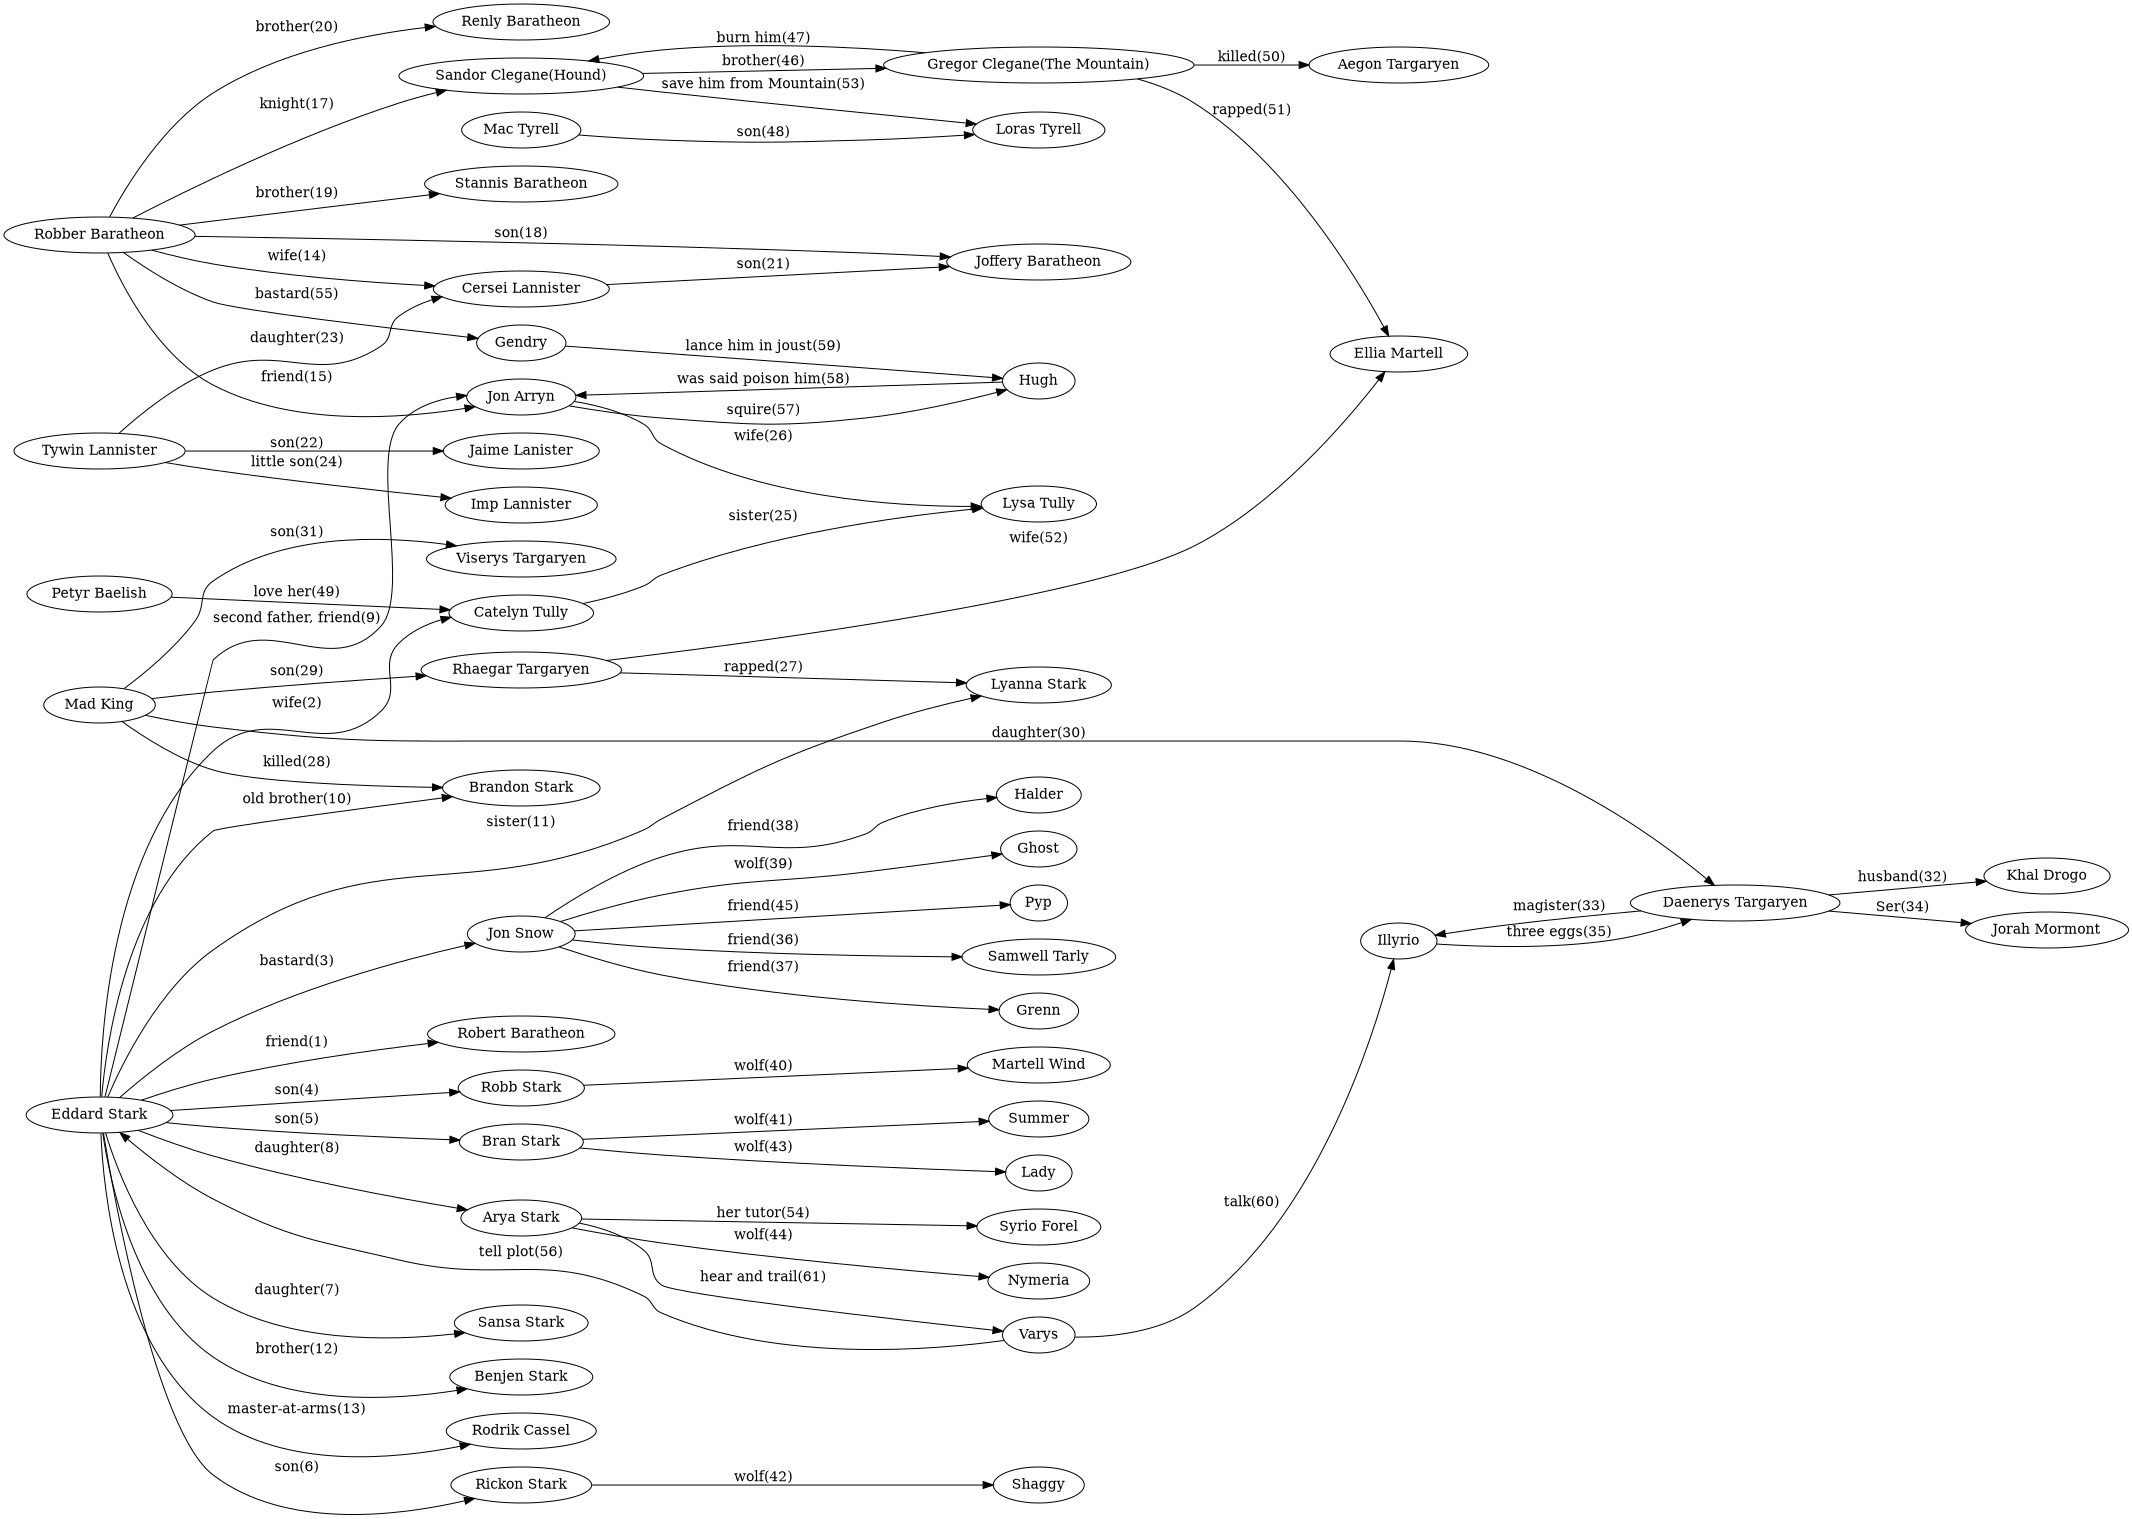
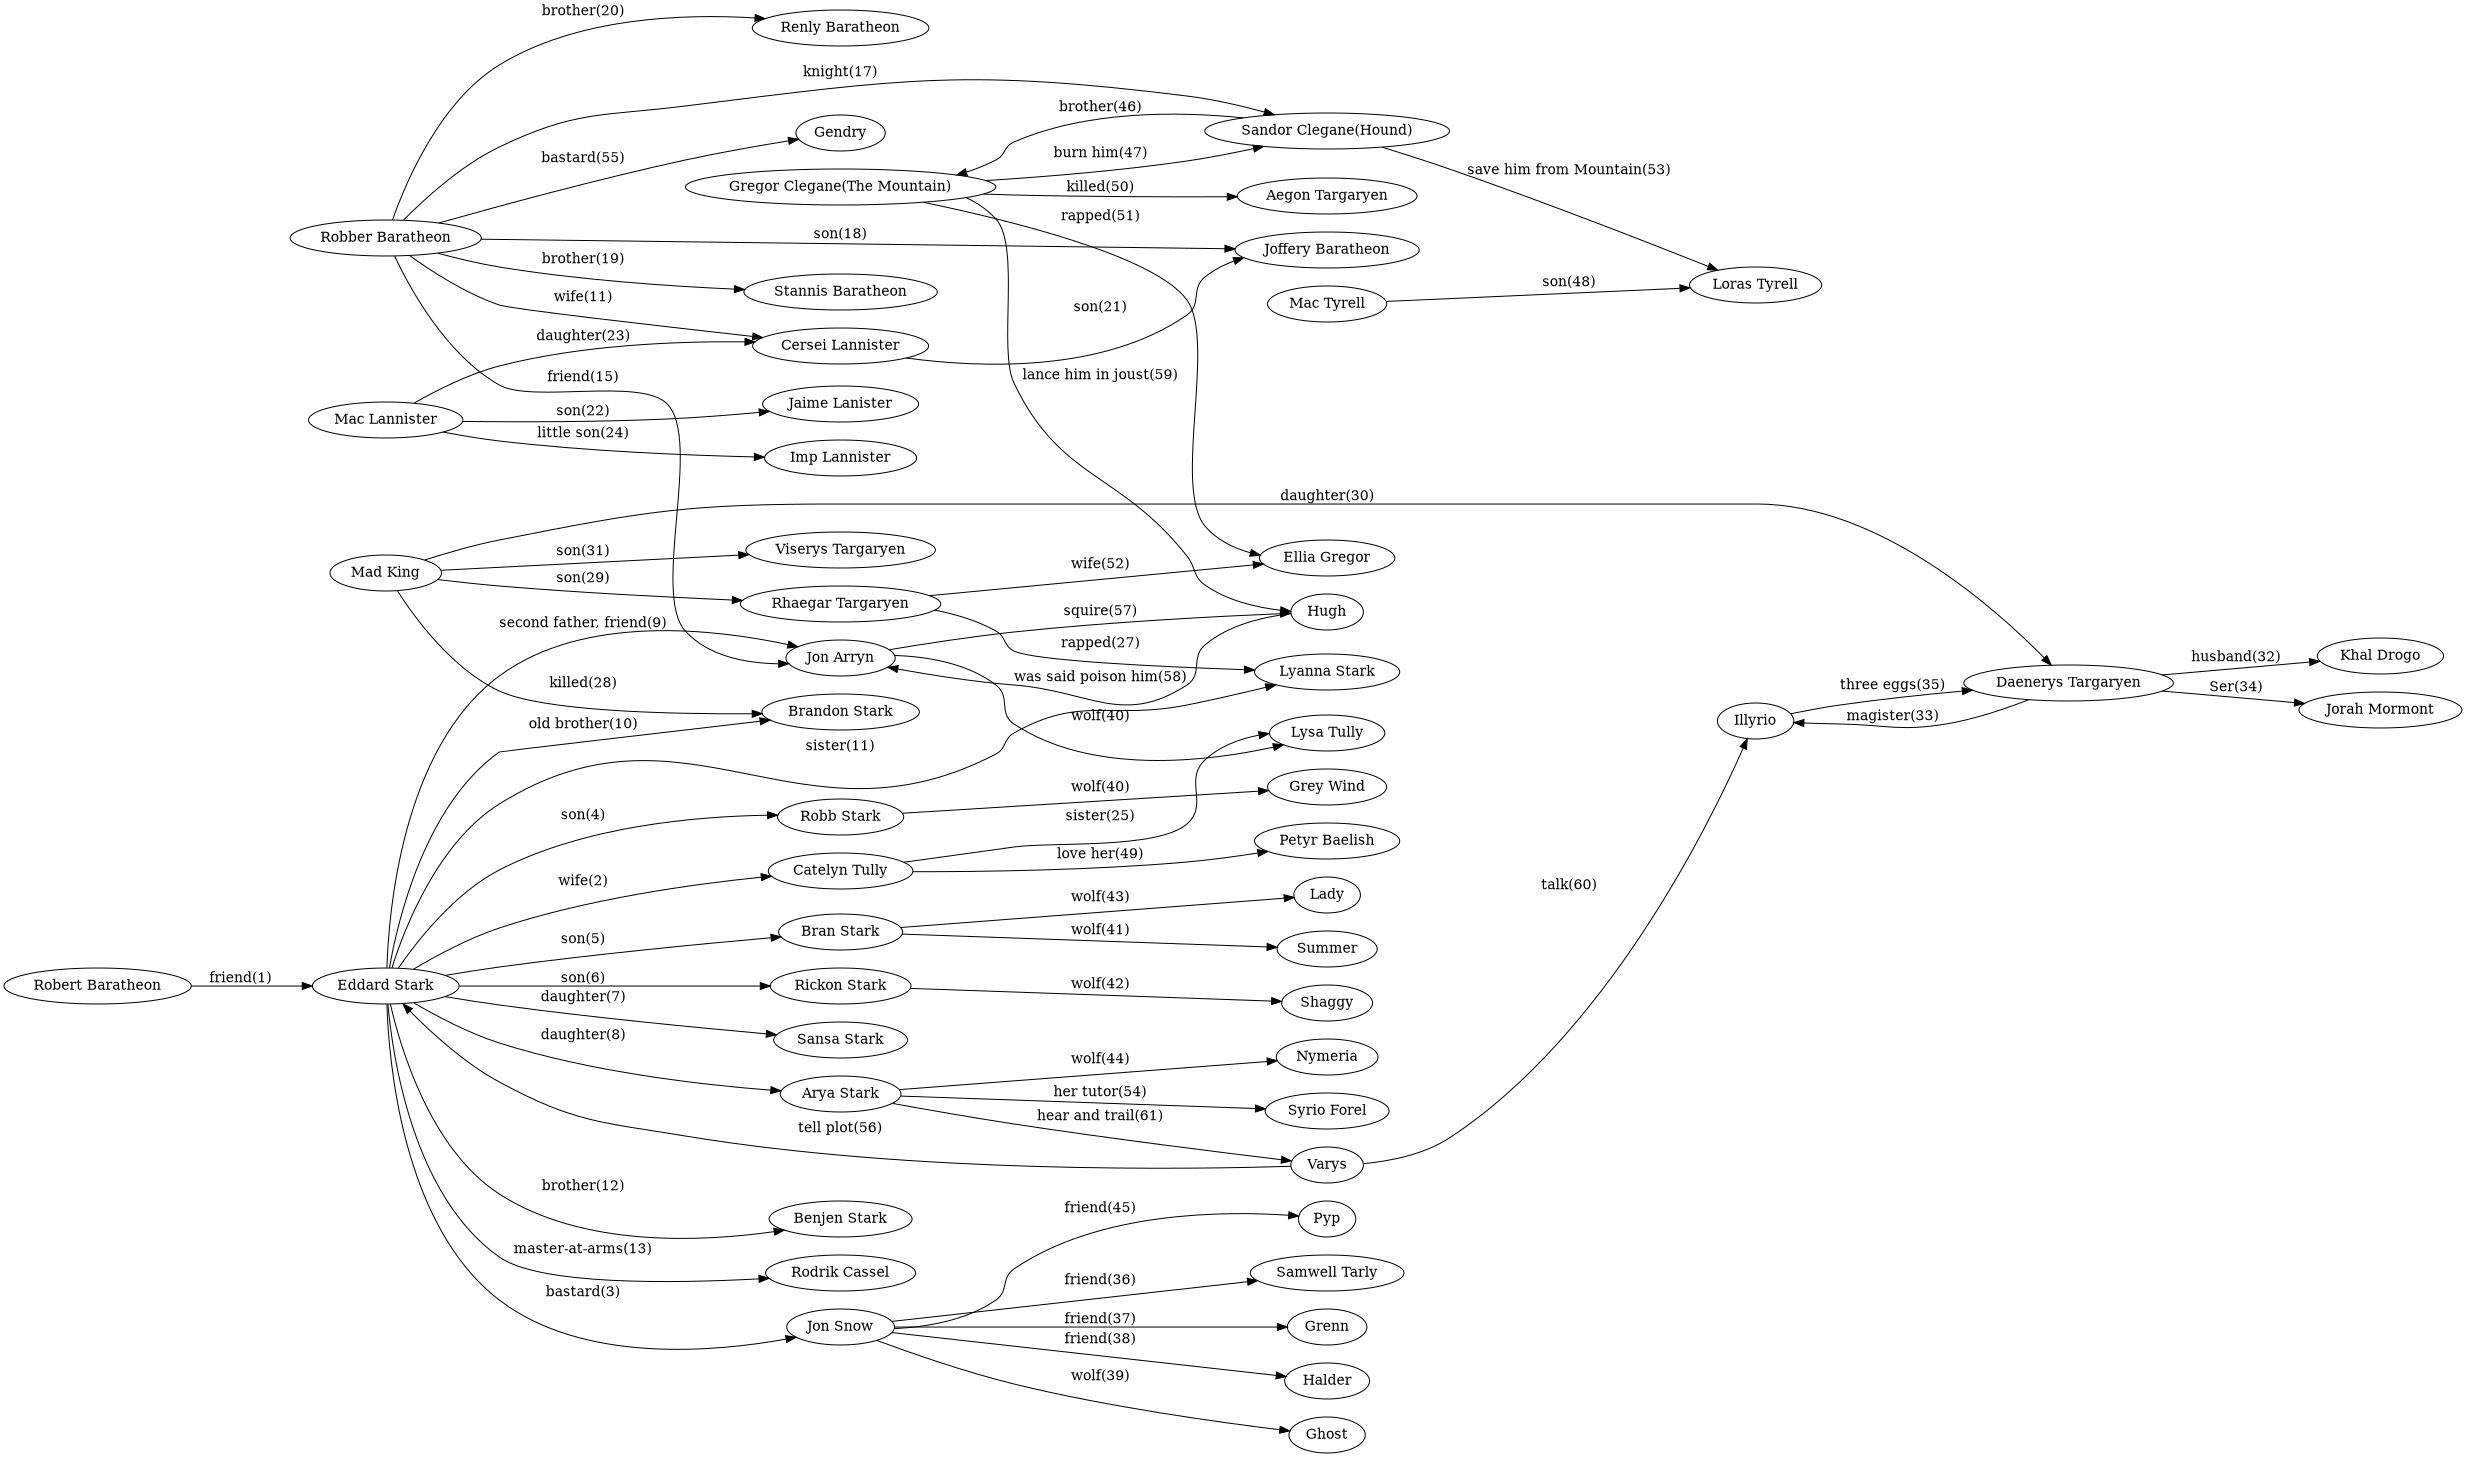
edge "Robber Baratheon" -> "Cersei Lannister": label "wife(14)" -> "wife(11)"
node "Ellia Martell": label "Ellia Martell" -> "Ellia Gregor"
edge "Gendry" -> "Hugh": now "Gregor Clegane(The Mountain)" -> "Hugh"
edge "Jon Arryn" -> "Lysa Tully": label "wife(26)" -> "wolf(40)"
node "Tywin Lannister": label "Tywin Lannister" -> "Mac Lannister"
edge "Petyr Baelish" -> "Catelyn Tully": reversed
edge "Eddard Stark" -> "Robert Baratheon": reversed
node "Martell Wind": label "Martell Wind" -> "Grey Wind"
